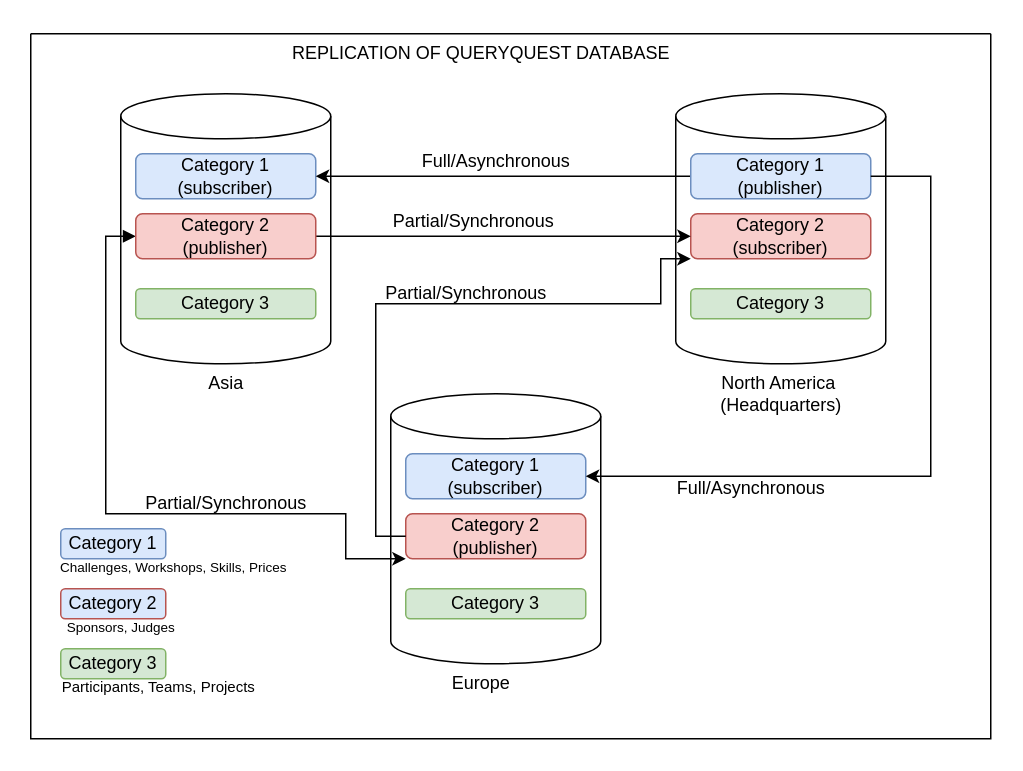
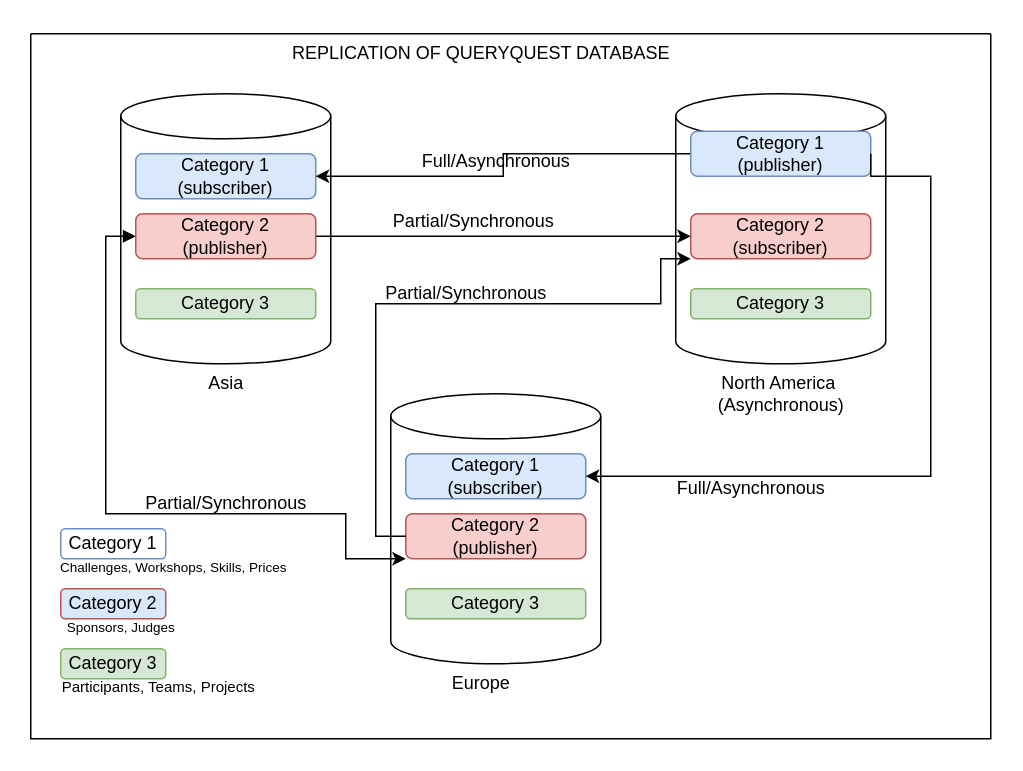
node "Category 1 (publisher)": moved (781, 176) -> (781, 154)
node "North America (Headquarters)": label "North America (Headquarters)" -> "North America (Asynchronous)"
node "Category 1": fillcolor #dae8fc -> #ffffff
